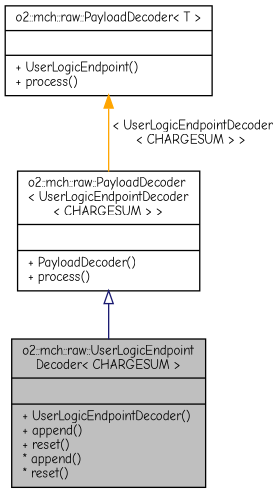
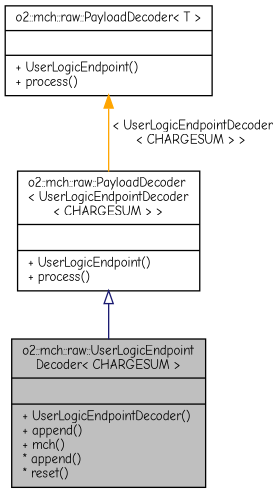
node "o2::mch::raw::PayloadDecoder": text "+ PayloadDecoder()" -> "+ UserLogicEndpoint()"
node "o2::mch::raw::UserLogicEndpoint": text "+ reset()" -> "+ mch()"
